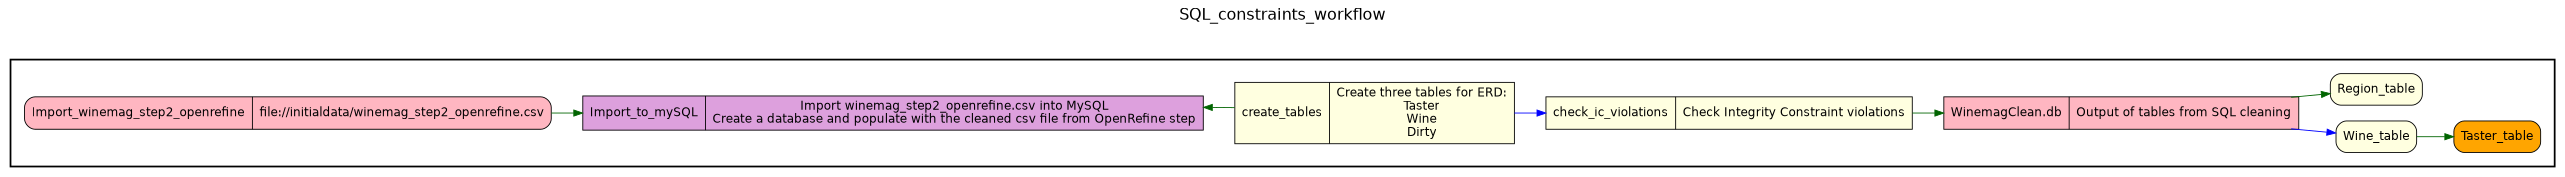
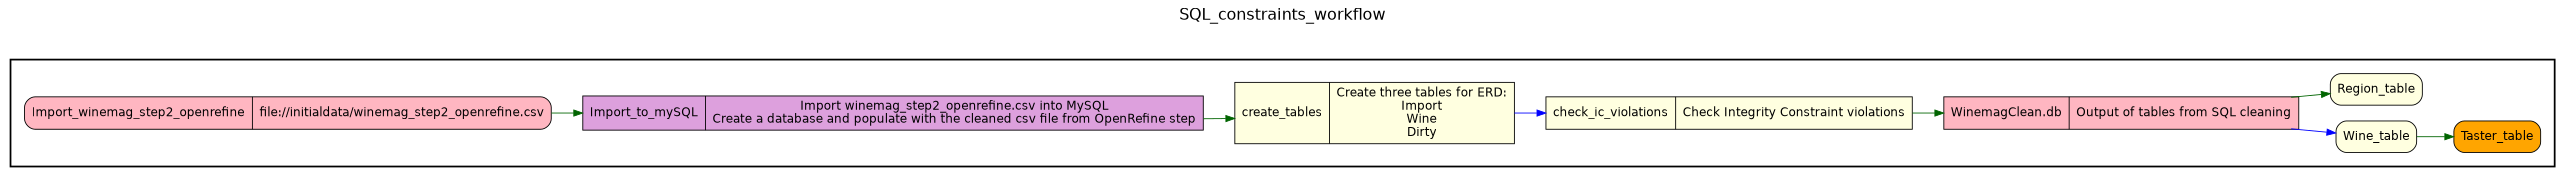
node "create_tables": text "Taster" -> "Import"
edge "create_tables" -> "Import_to_mySQL": reversed
